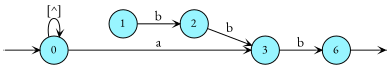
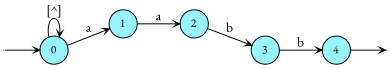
edge "1" -> "2": label "b" -> "a"
edge "0" -> "3": now "0" -> "1"
node "6": label "6" -> "4"
